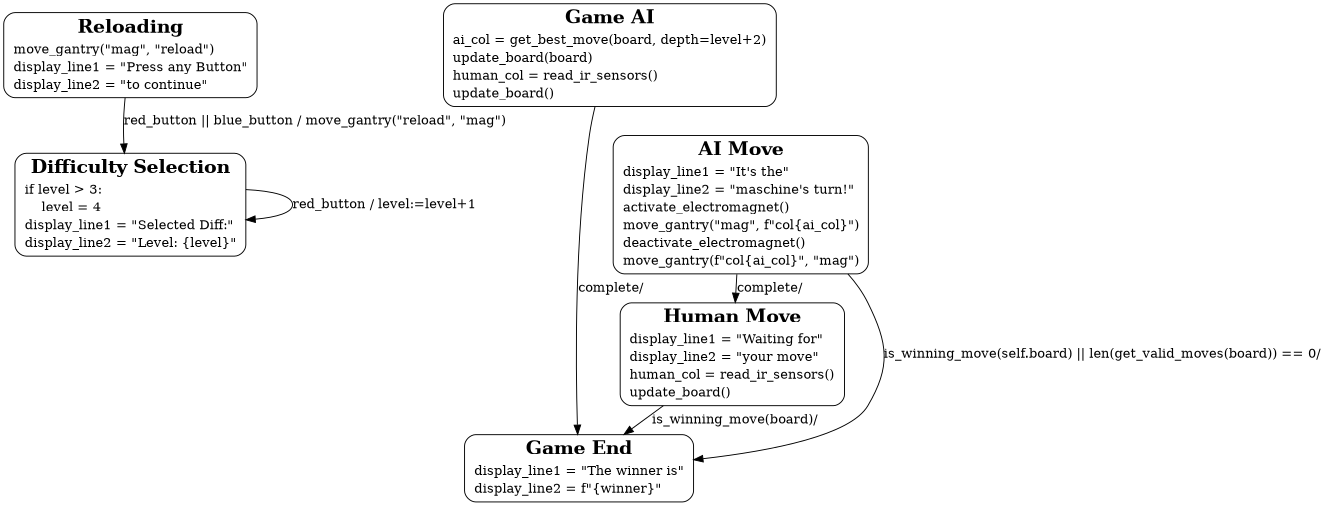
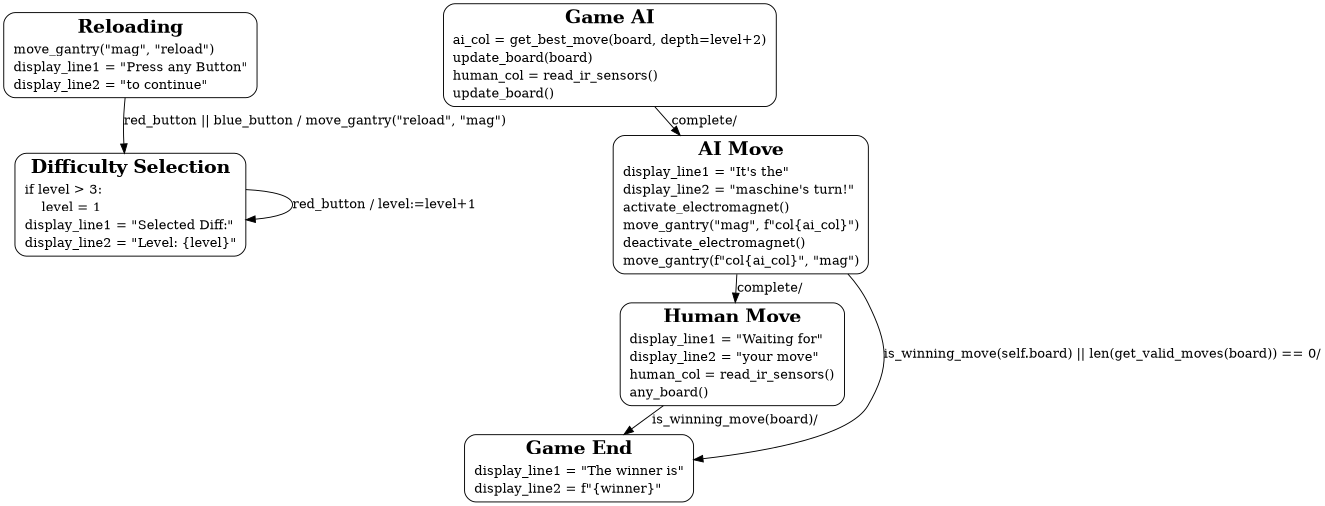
node "Difficulty Selection": text "level = 4" -> "level = 1"
edge "Game AI" -> "Game End": now "Game AI" -> "AI Move"
node "Human Move": text "update_board()" -> "any_board()"
